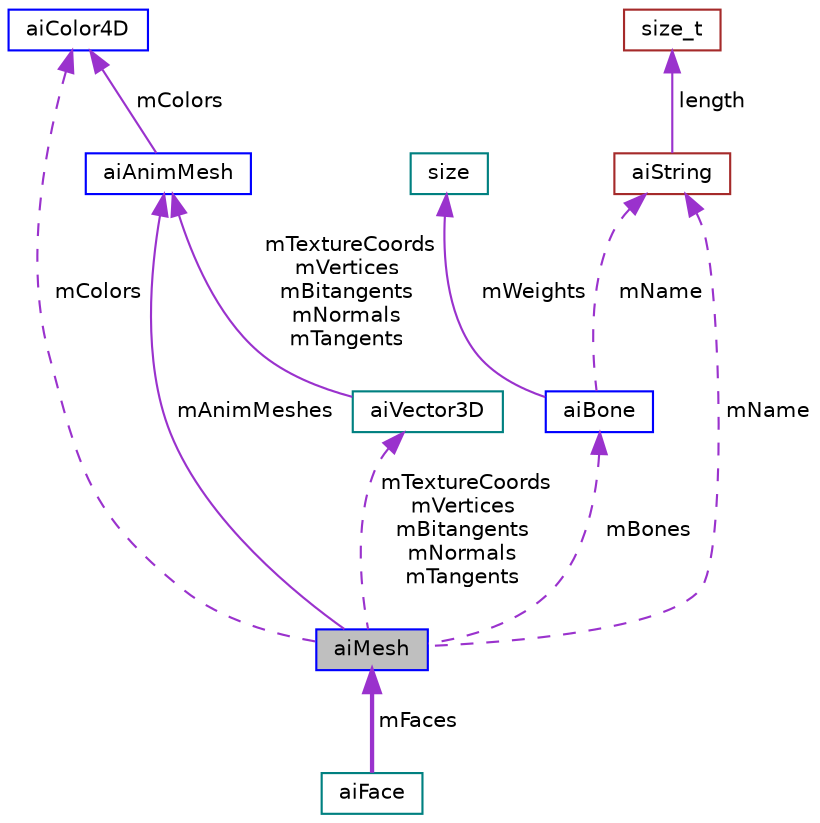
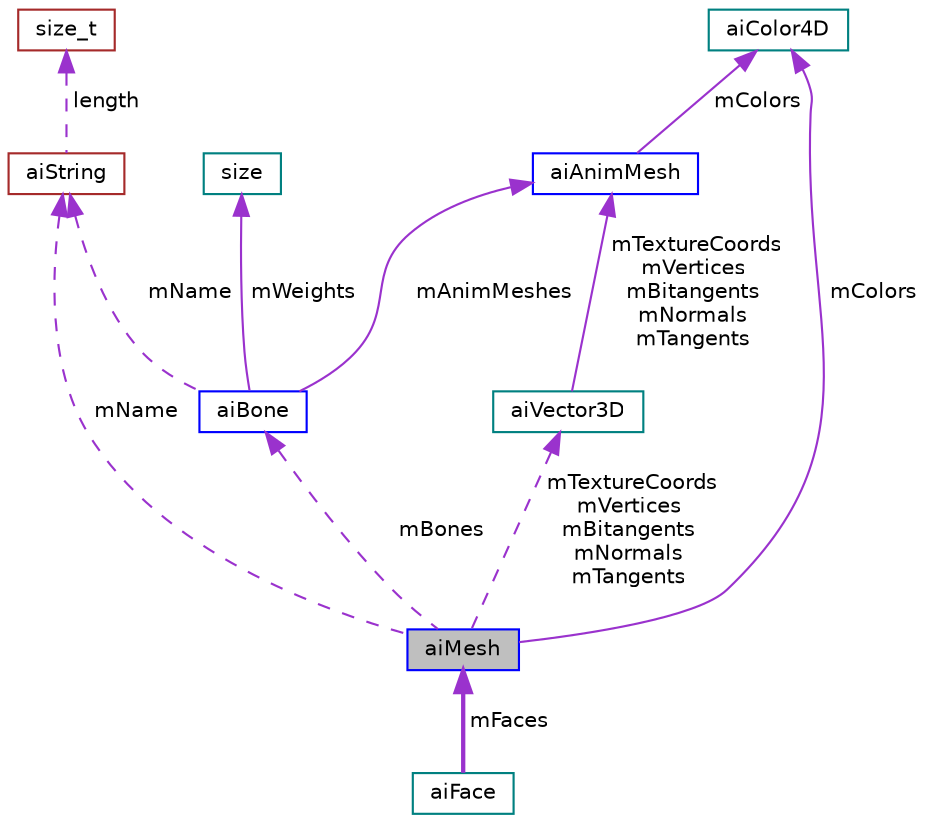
node "aiColor4D": color blue -> teal
edge "aiString" -> "size_t": style solid -> dashed
edge "aiMesh" -> "aiColor4D": style dashed -> solid
edge "aiMesh" -> "aiAnimMesh": now "aiBone" -> "aiAnimMesh"
